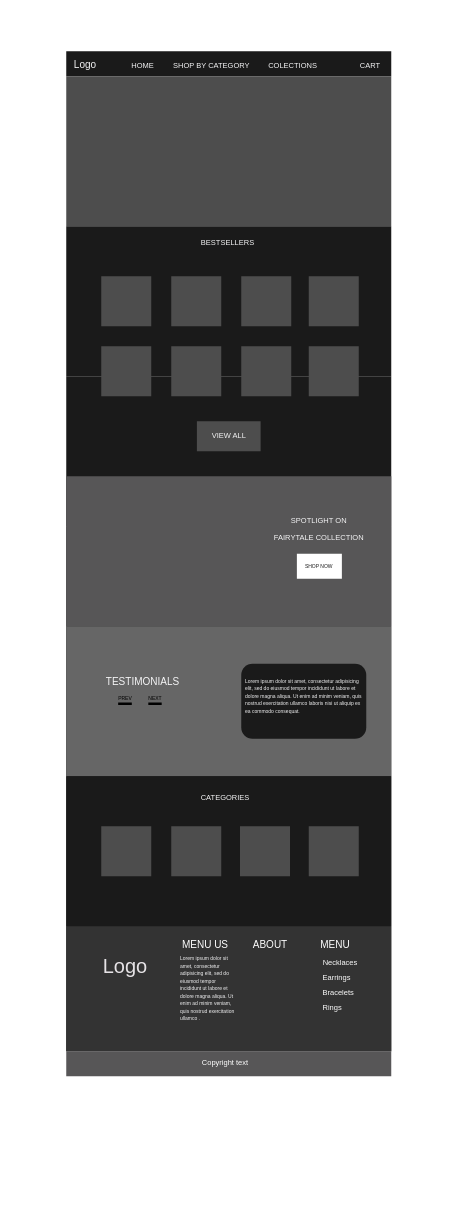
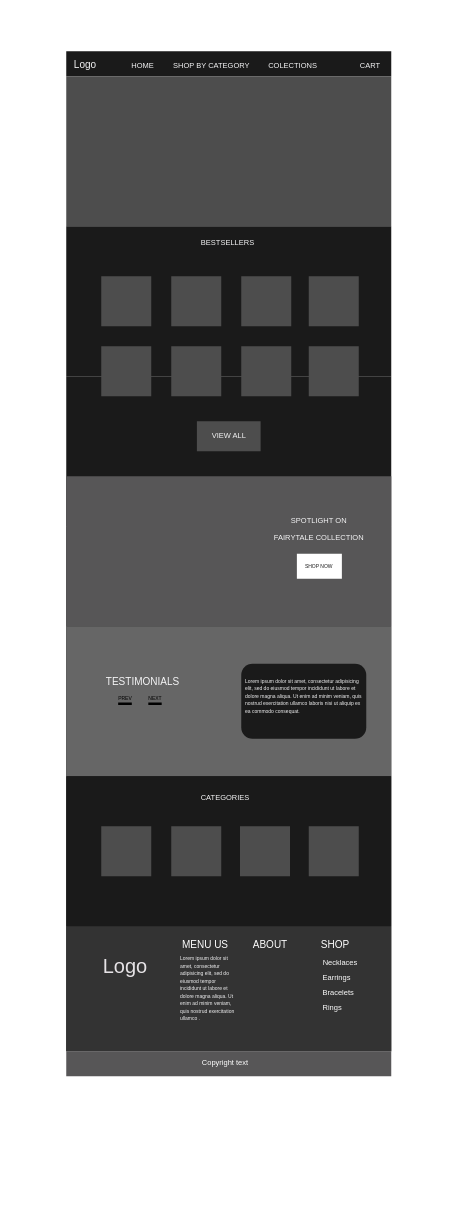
node "MENU": label "MENU" -> "SHOP"
